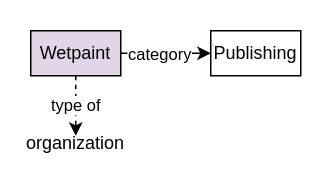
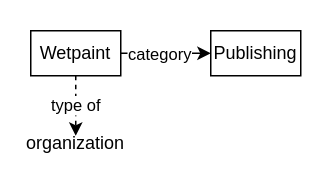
node "Wetpaint": fillcolor #e1d5e7 -> #ffffff
